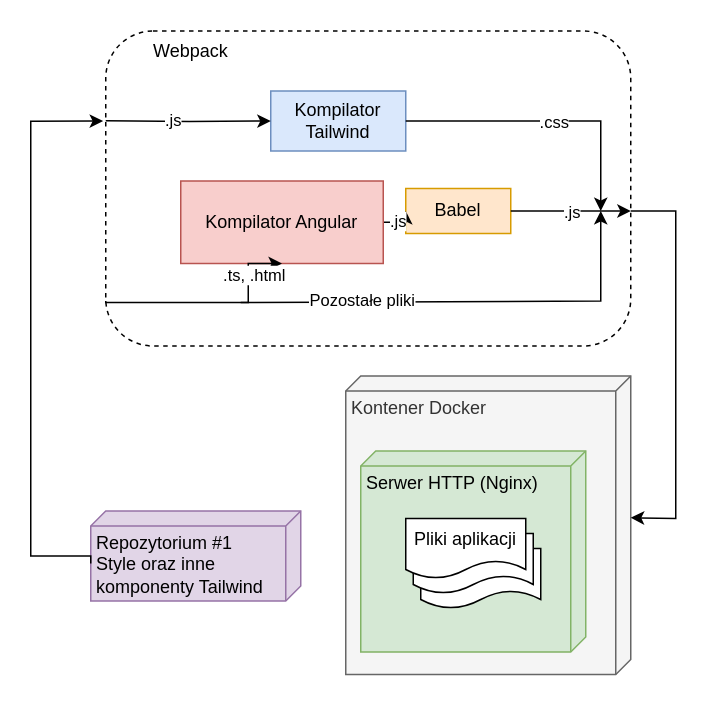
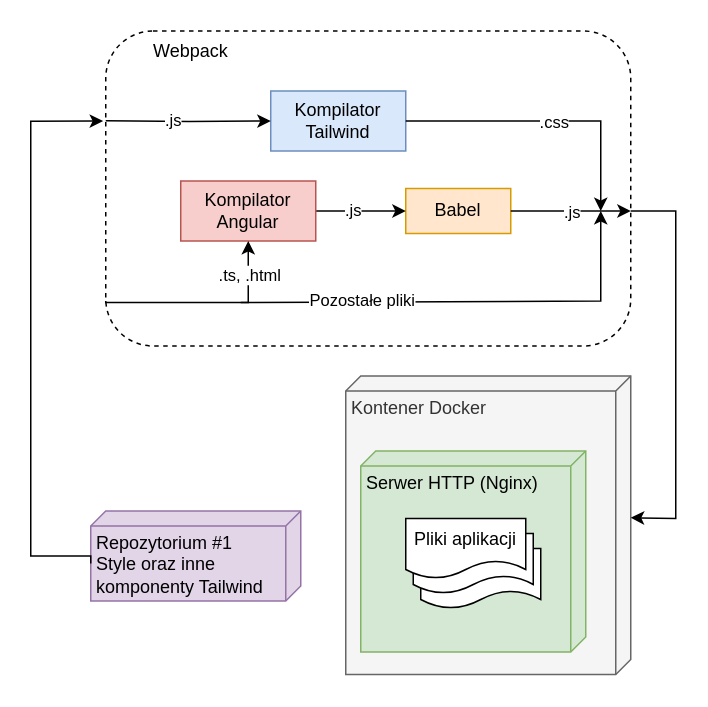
node "Kompilator Angular": size 203x83 -> 135x60
